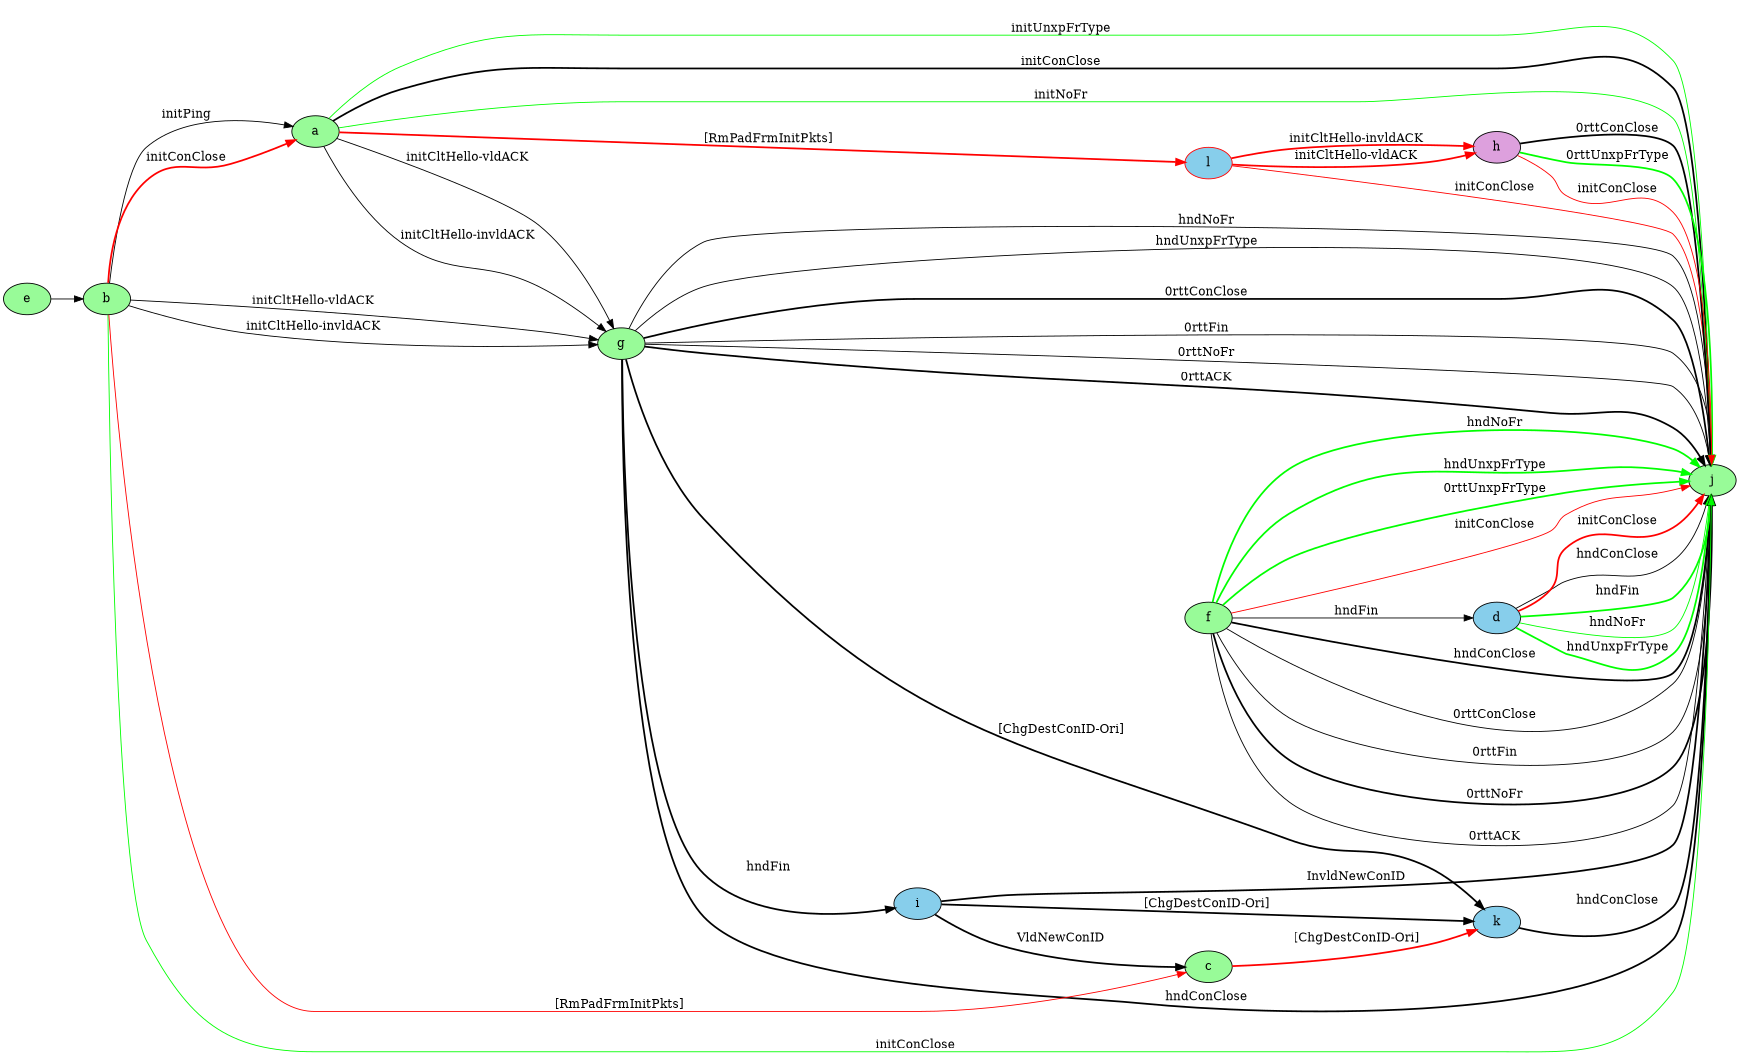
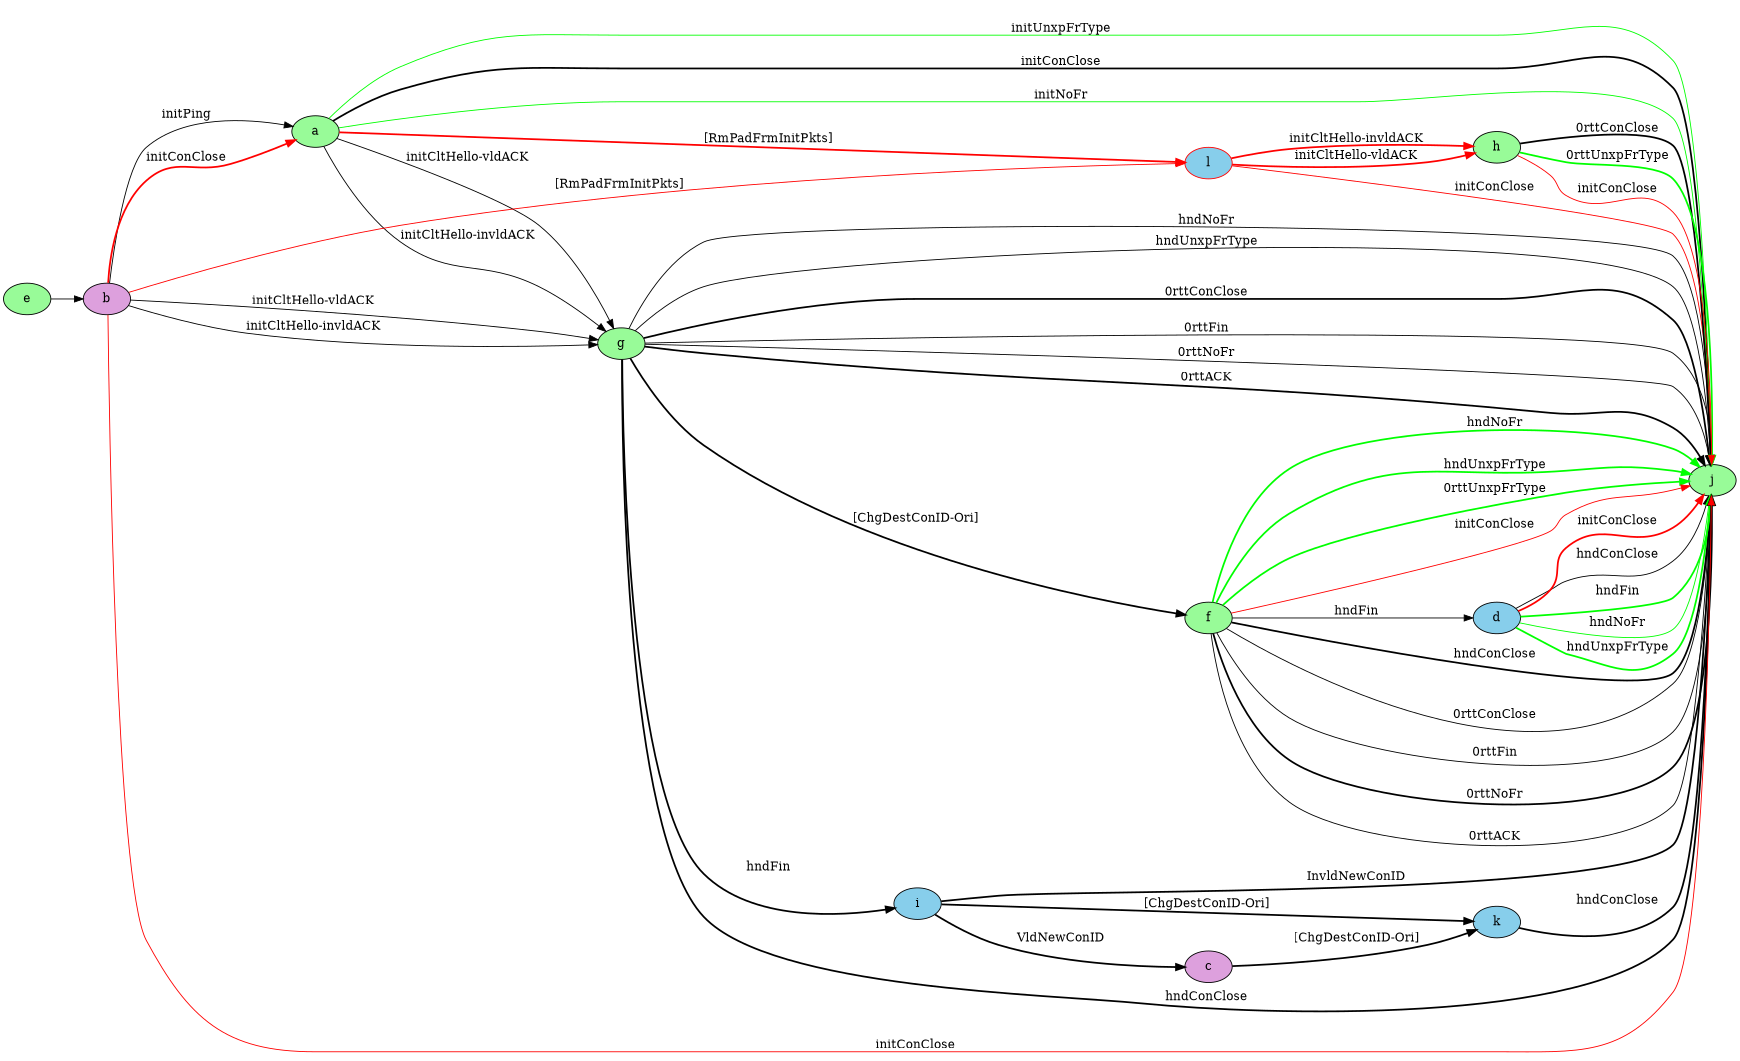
node "h": fillcolor plum -> palegreen
node "b": fillcolor palegreen -> plum
edge "g" -> "k": now "g" -> "f"
edge "c" -> "k": color red -> black
node "c": fillcolor palegreen -> plum
edge "b" -> "c": now "b" -> "l"
edge "b" -> "j": color green -> red
